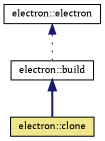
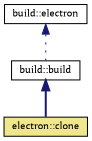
node "electron::electron": label "electron::electron" -> "build::electron"
node "electron::build": label "electron::build" -> "build::build"
